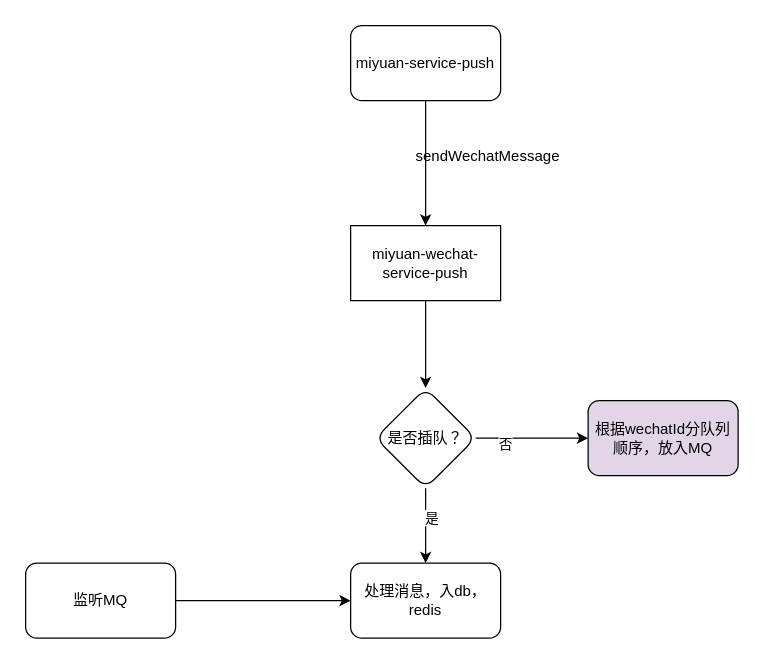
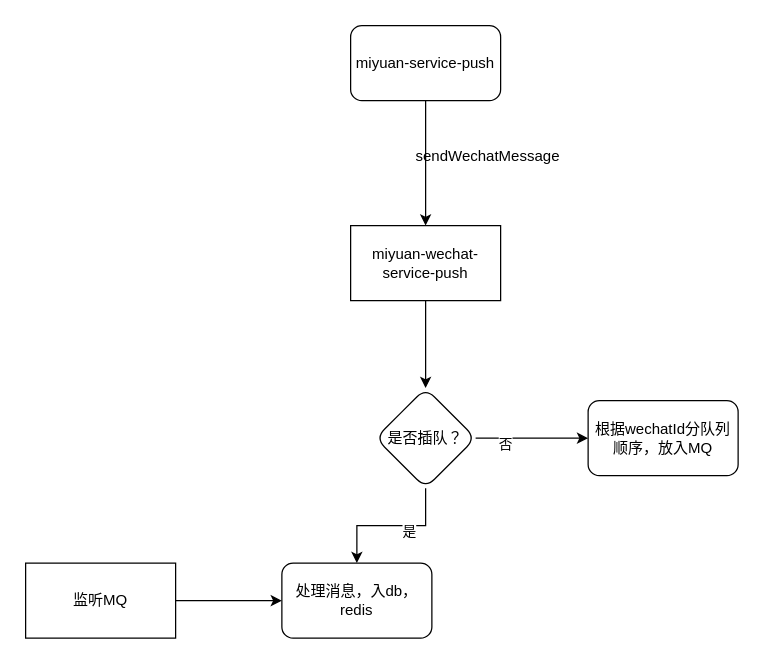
node "根据wechatId分队列顺序，放入MQ": fillcolor #e1d5e7 -> #ffffff
node "监听MQ": shape rounded rectangle -> rectangle
node "处理消息，入db，redis": moved (426, 601) -> (357, 601)
